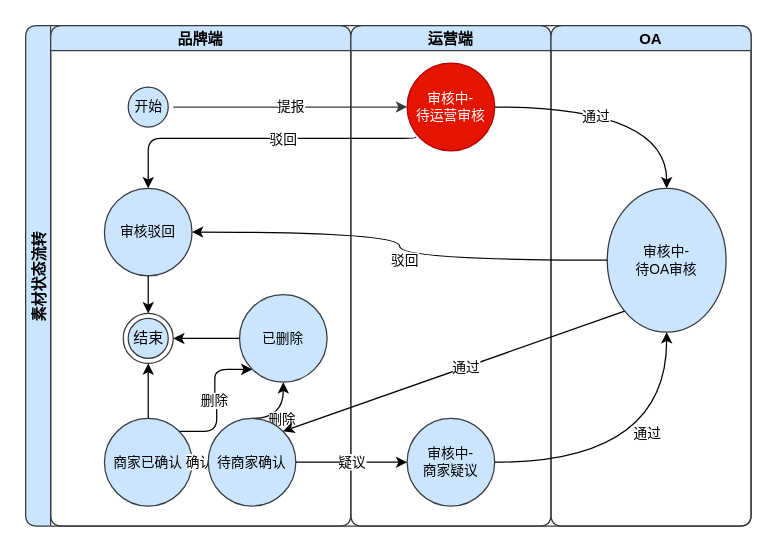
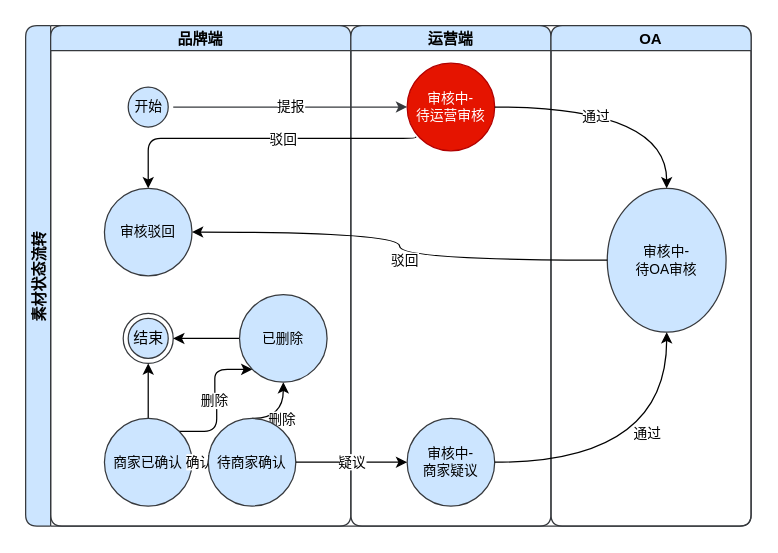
edge "审核驳回" -> "结束": removed
edge "审核中- 待OA审核" -> "待商家确认": removed, label "通过"
